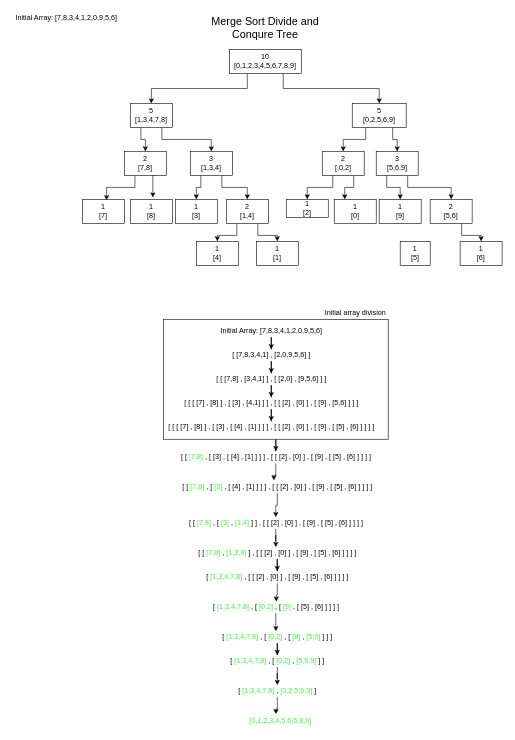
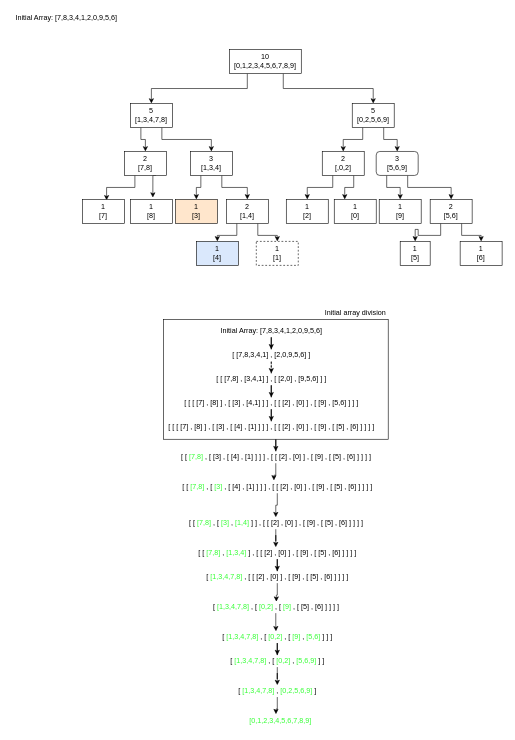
node "Merge Sort Divide and Conqure Tree": removed
node "5 [0,2,5,6,9]": size 54x24 -> 42x24
node "3 [5,6,9]": shape rectangle -> rounded rectangle
node "1 [2]": size 42x18 -> 42x24
node "1 [3]": fillcolor #ffffff -> #ffe6cc
edge "2 [5,6]" -> "1 [5]": added
node "1 [4]": fillcolor #ffffff -> #dae8fc
node "1 [1]": style solid -> dashed
edge "[ [7,8,3,4,1] , [2,0,9,5,6] ]" -> "[ [ [7,8] , [3,4,1] ] , [ [2,0] , [9,5,6] ] ]": style solid -> dashed
node "[0,1,2,3,4,5,6,5,8,9]": label "[0,1,2,3,4,5,6,5,8,9]" -> "[0,1,2,3,4,5,6,7,8,9]"
